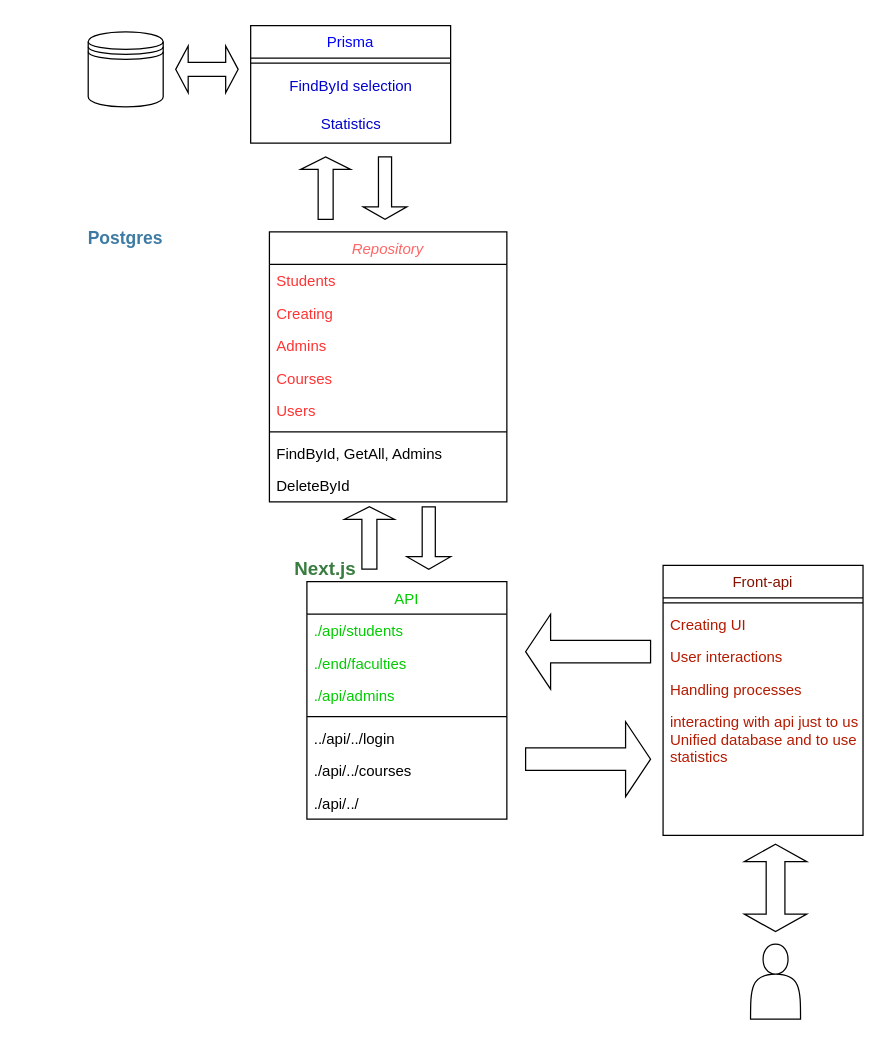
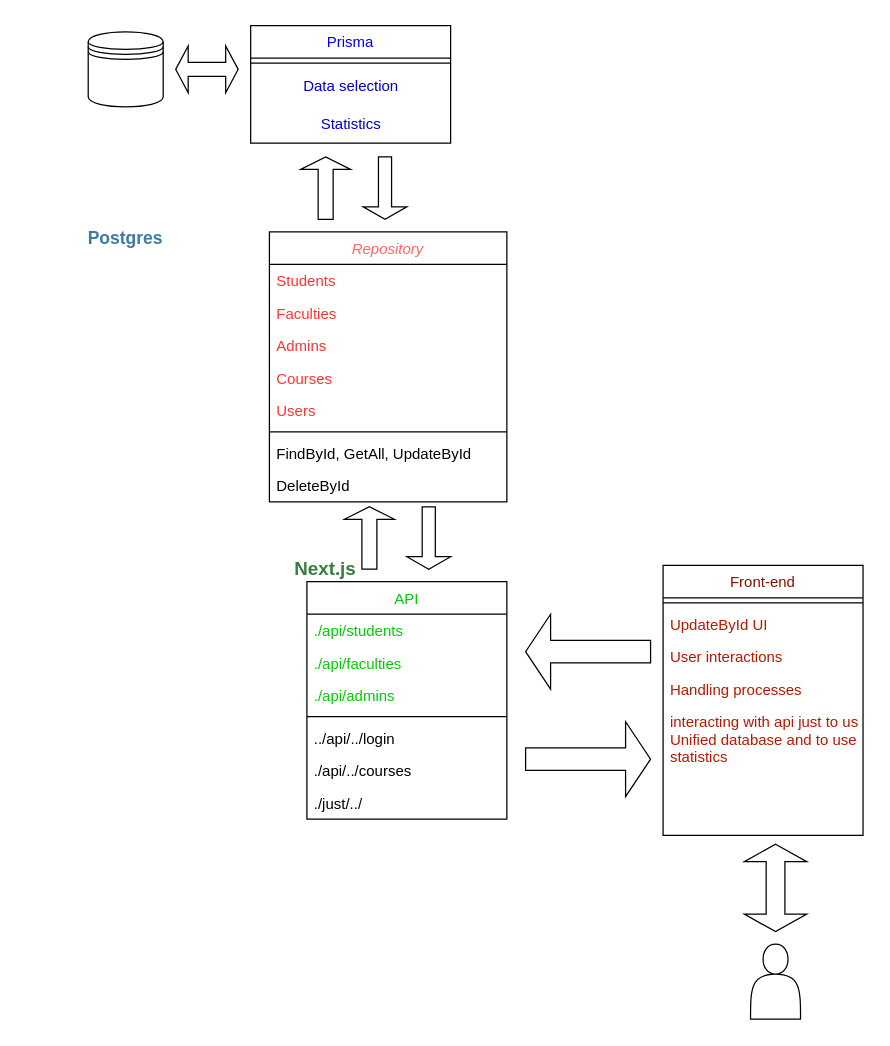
node "FindById selection": label "FindById selection" -> "Data selection"
node "Creating": label "Creating" -> "Faculties"
node "FindById, GetAll, Admins": label "FindById, GetAll, Admins" -> "FindById, GetAll, UpdateById"
node "Front-api": label "Front-api" -> "Front-end"
node "Creating UI": label "Creating UI" -> "UpdateById UI"
node "./end/faculties": label "./end/faculties" -> "./api/faculties"
node "./api/../": label "./api/../" -> "./just/../"
